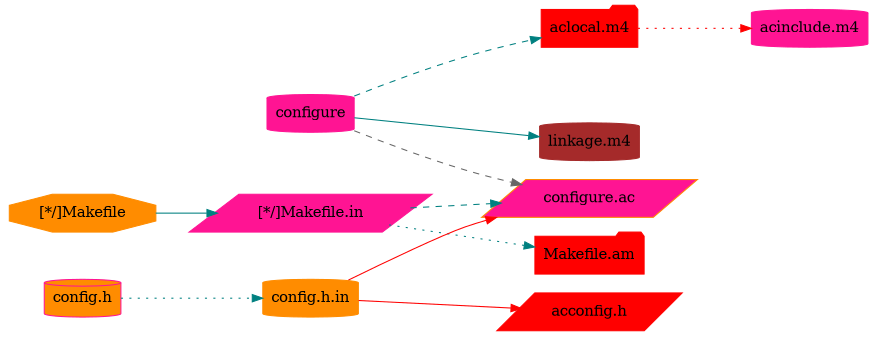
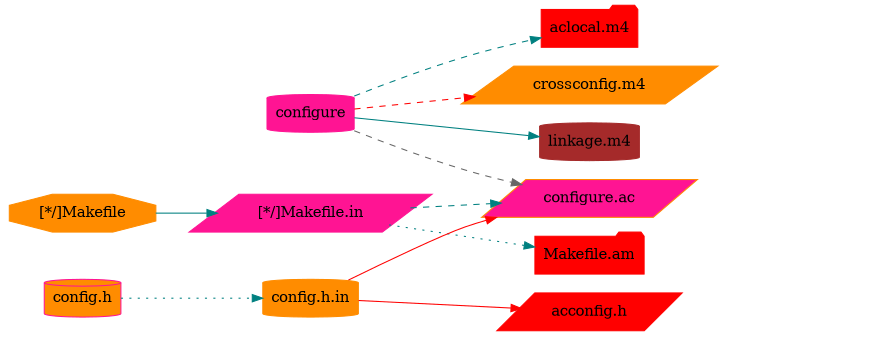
node "acinclude.m4": removed
node "crossconfig.m4": added
